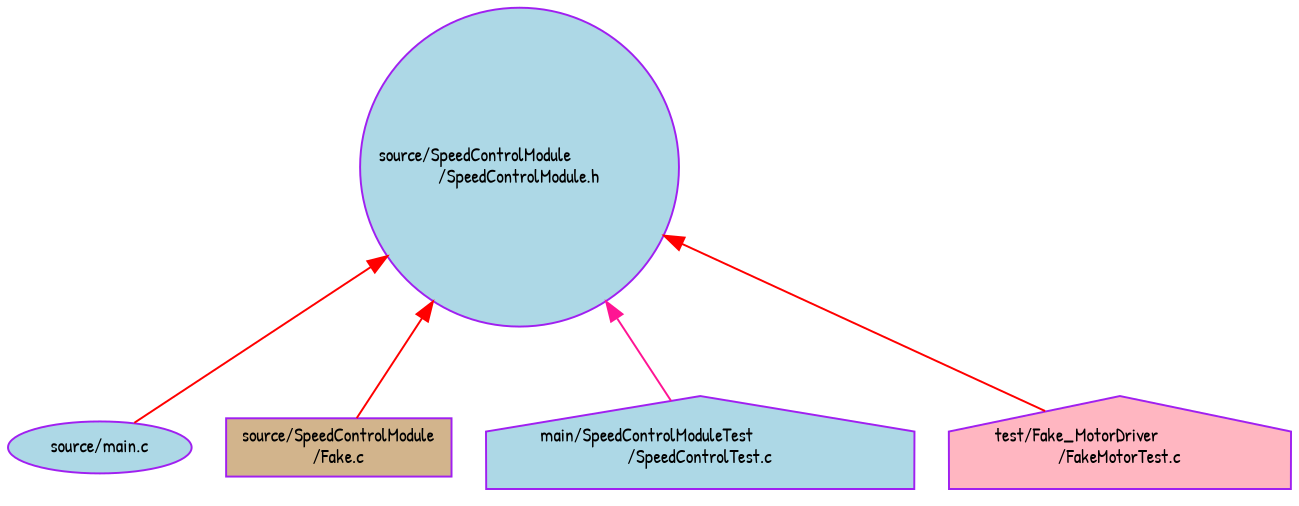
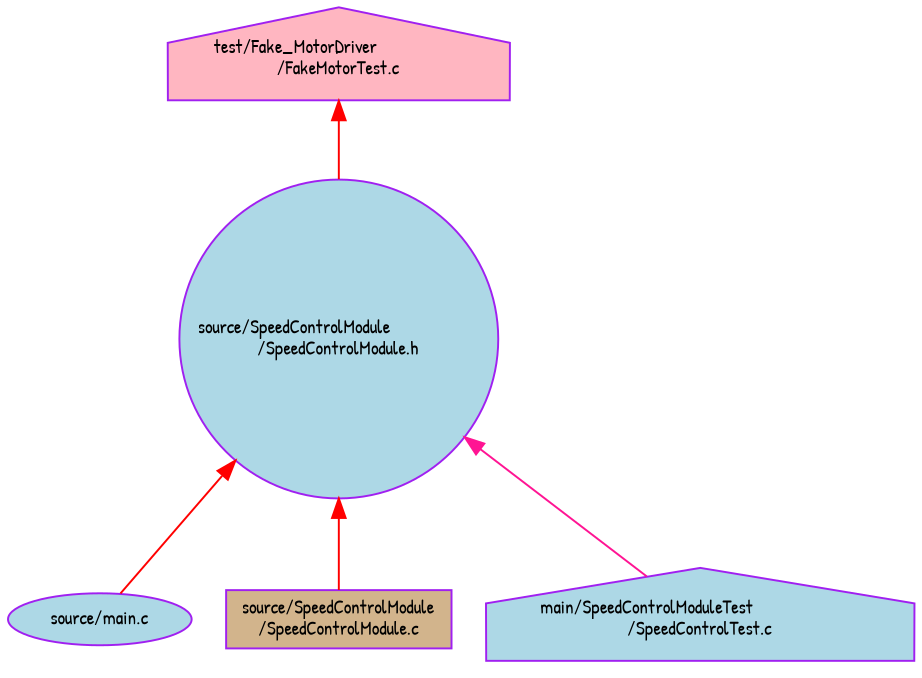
edge "test/Fake_MotorDriver /FakeMotorTest.c" -> "source/SpeedControlModule /SpeedControlModule.h": reversed
node "source/SpeedControlModule /Fake.c": label "source/SpeedControlModule /Fake.c" -> "source/SpeedControlModule /SpeedControlModule.c"
